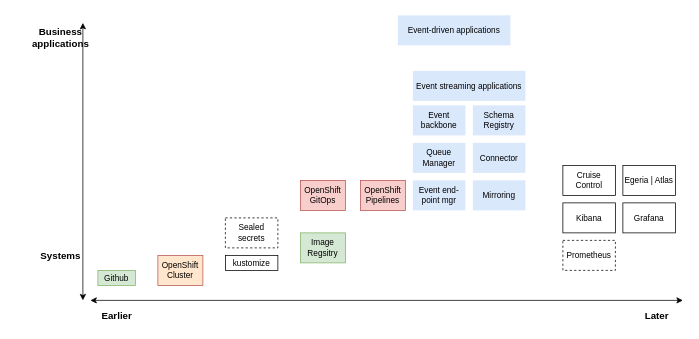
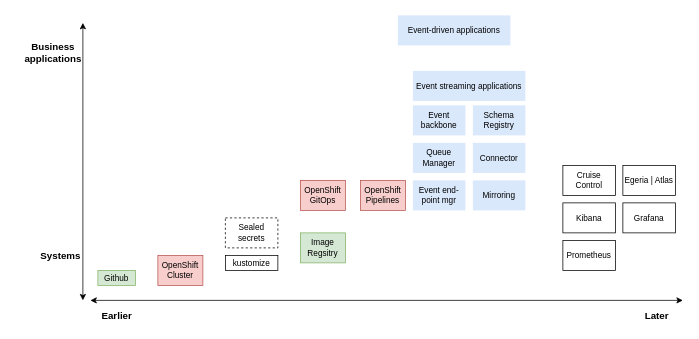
node "Business applications": moved (60, 38) -> (53, 53)
node "Prometheus": style dashed -> solid
node "OpenShift Cluster": fillcolor #ffe6cc -> #f8cecc
